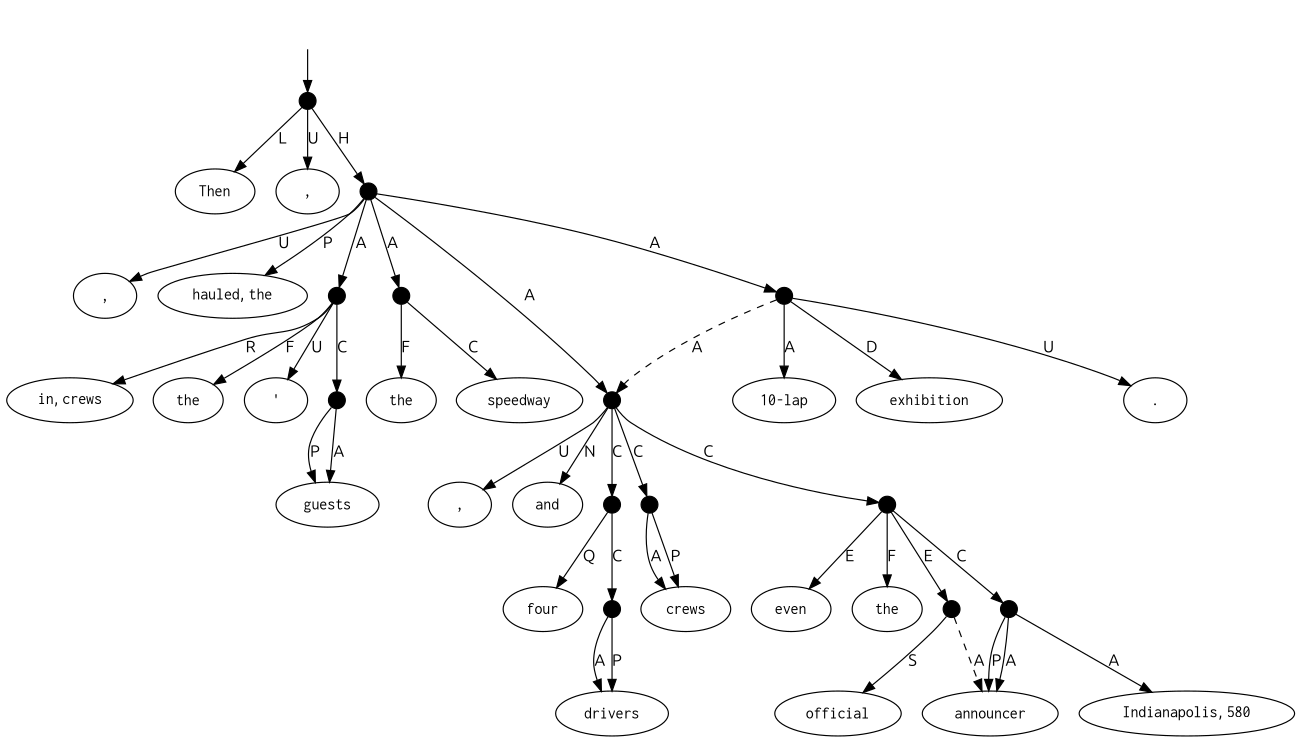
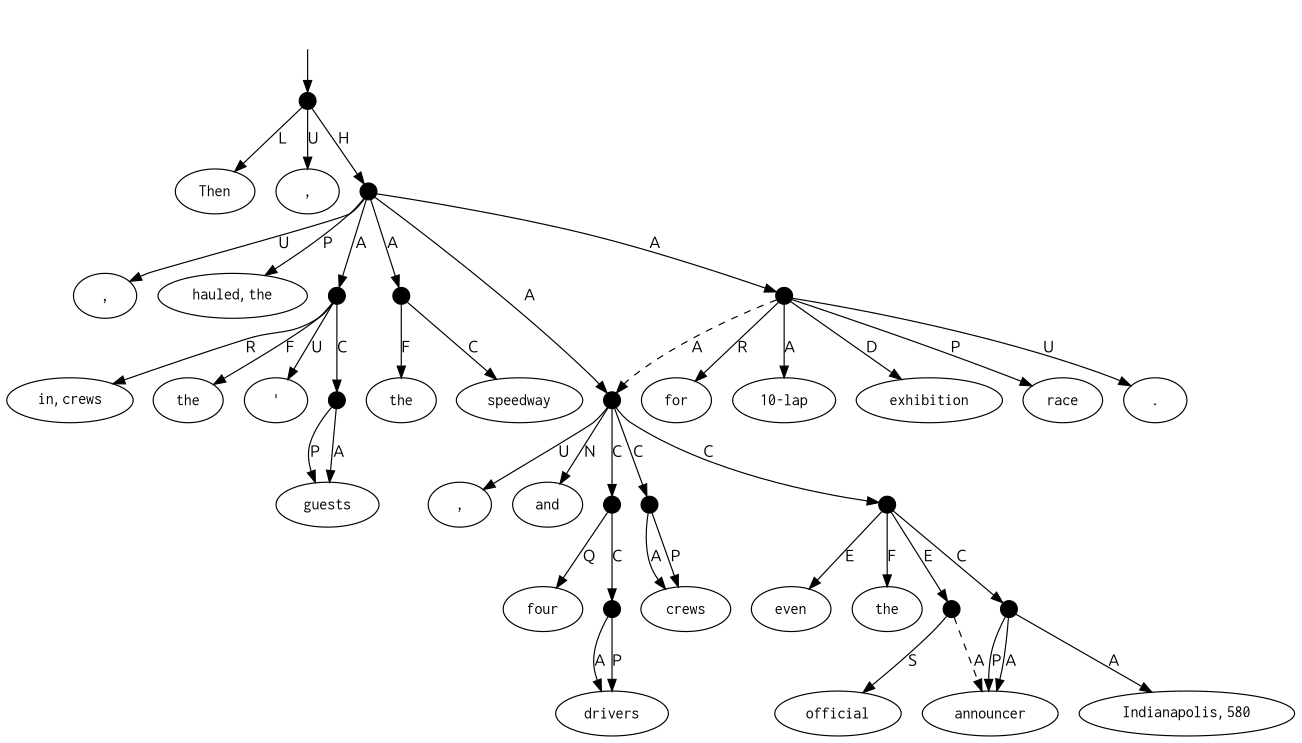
node "for": added
node "race": added
